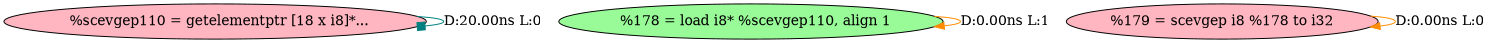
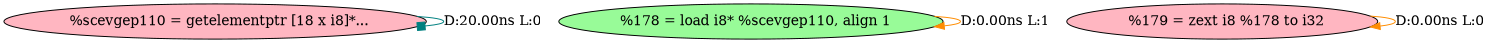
node "%179 = scevgep i8 %178 to i32": label "%179 = scevgep i8 %178 to i32" -> "%179 = zext i8 %178 to i32"
